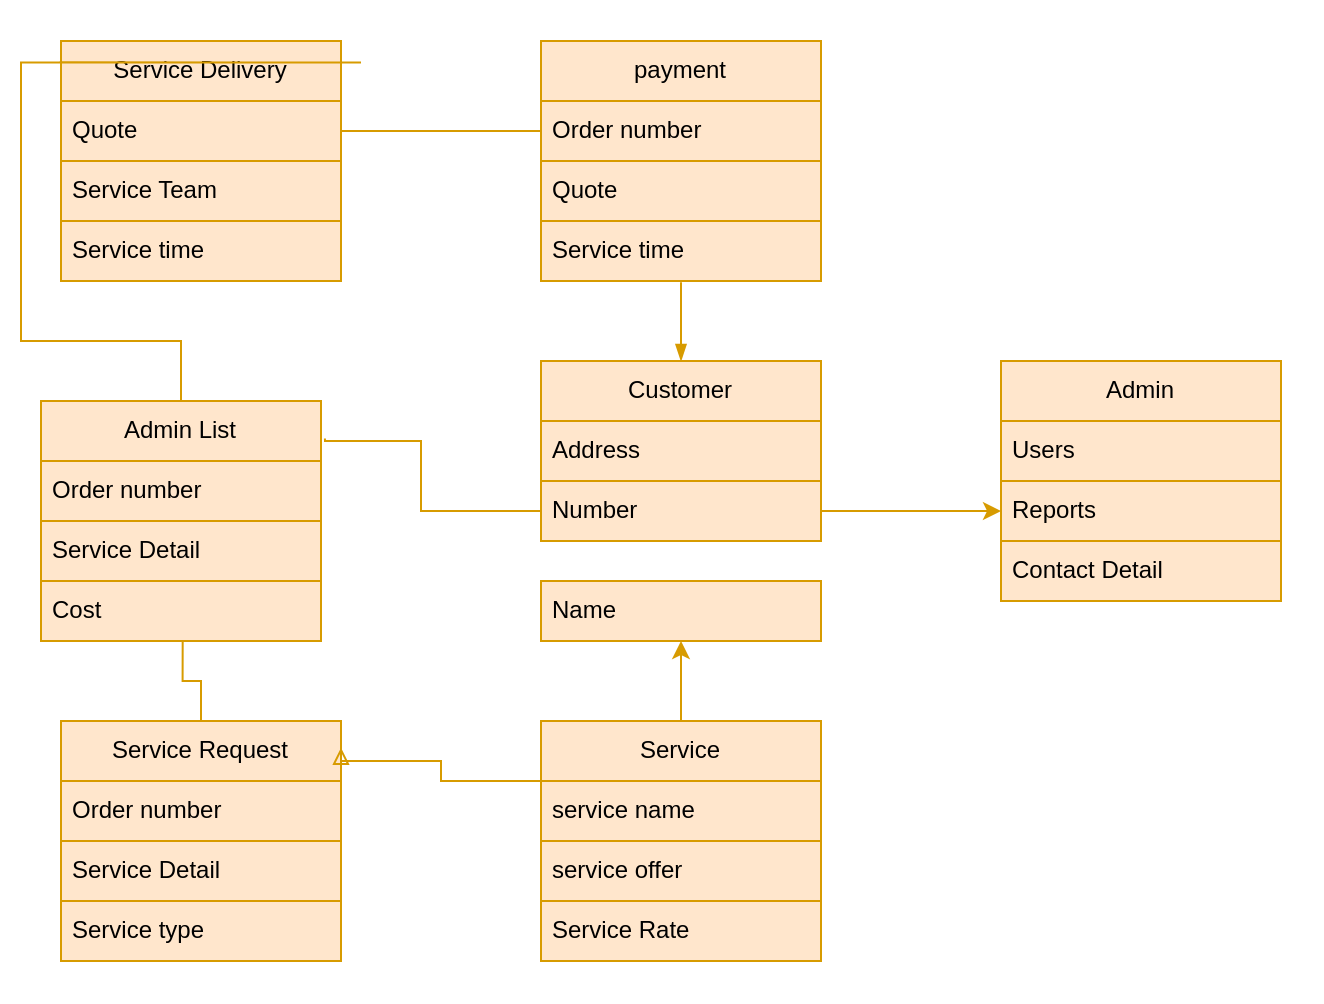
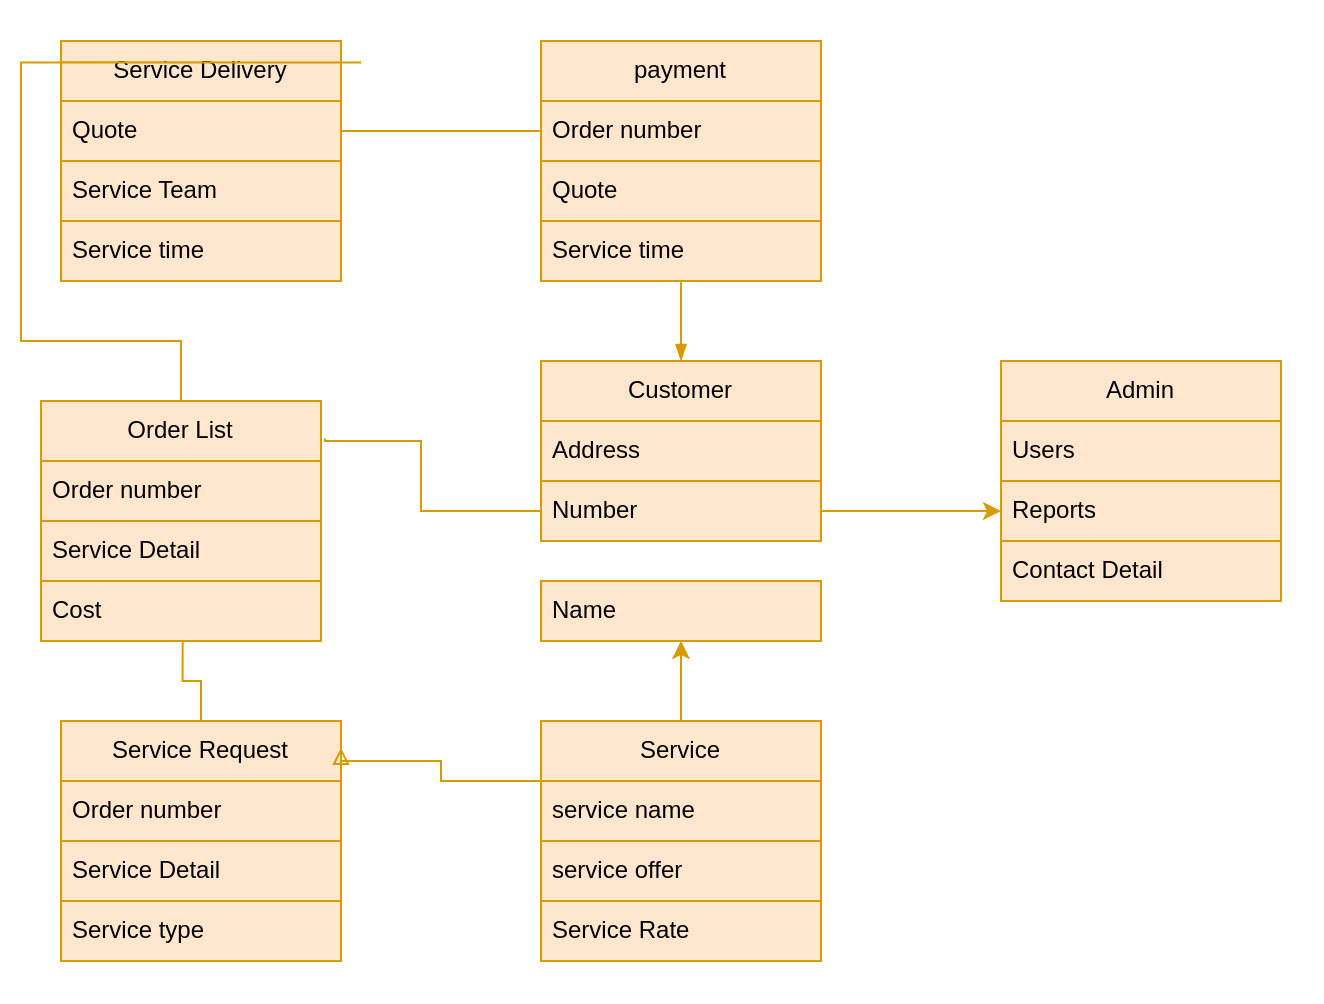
node "Admin List": label "Admin List" -> "Order List"
